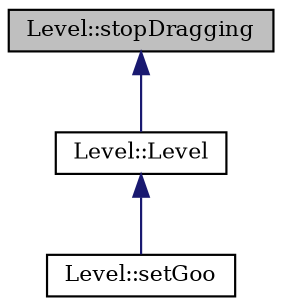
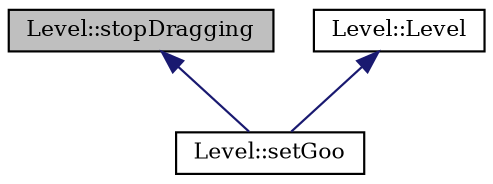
edge "Level::Level" -> "Level::stopDragging": now "Level::setGoo" -> "Level::stopDragging"
